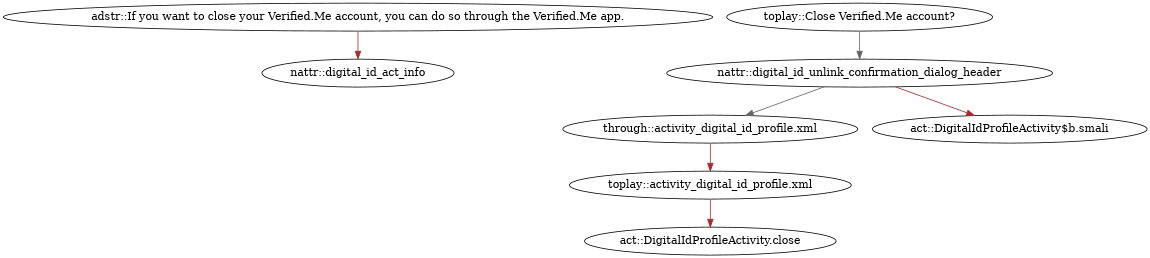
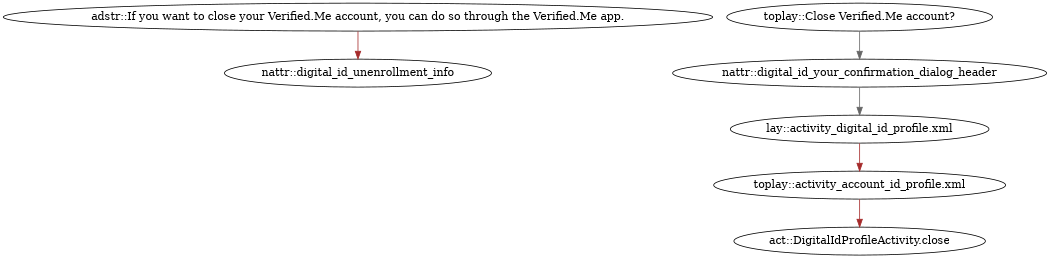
node "nattr::digital_id_act_info": label "nattr::digital_id_act_info" -> "nattr::digital_id_unenrollment_info"
node "nattr::digital_id_unlink_confirmation_dialog_header": label "nattr::digital_id_unlink_confirmation_dialog_header" -> "nattr::digital_id_your_confirmation_dialog_header"
node "through::activity_digital_id_profile.xml": label "through::activity_digital_id_profile.xml" -> "lay::activity_digital_id_profile.xml"
node "act::DigitalIdProfileActivity$b.smali": removed
node "toplay::activity_digital_id_profile.xml": label "toplay::activity_digital_id_profile.xml" -> "toplay::activity_account_id_profile.xml"
